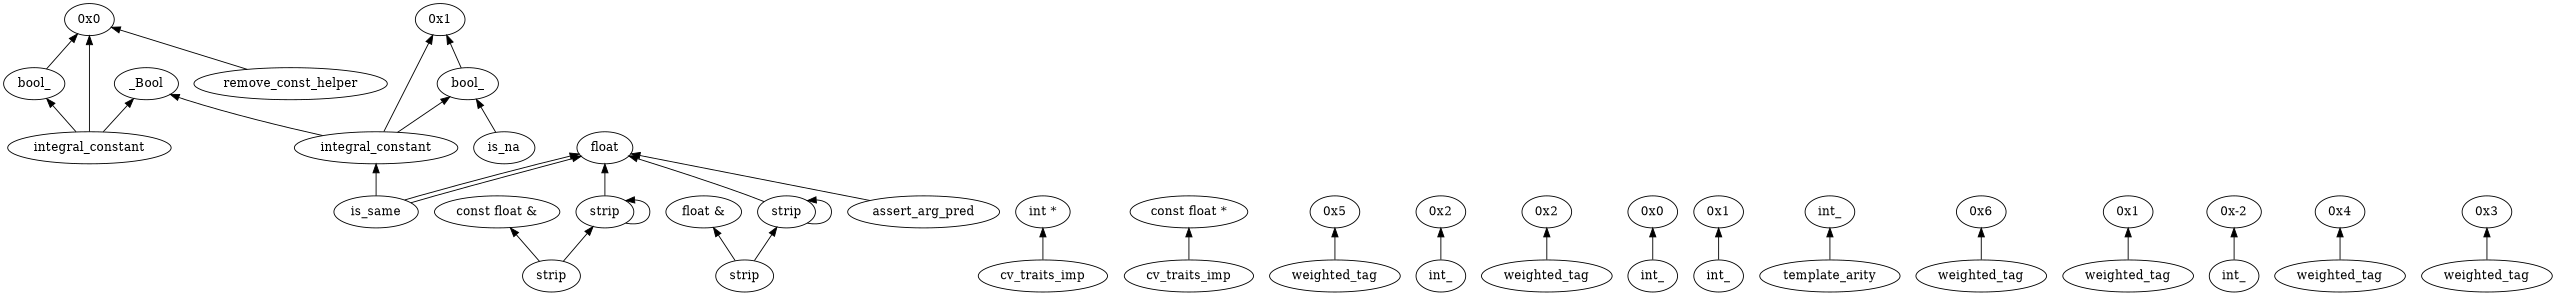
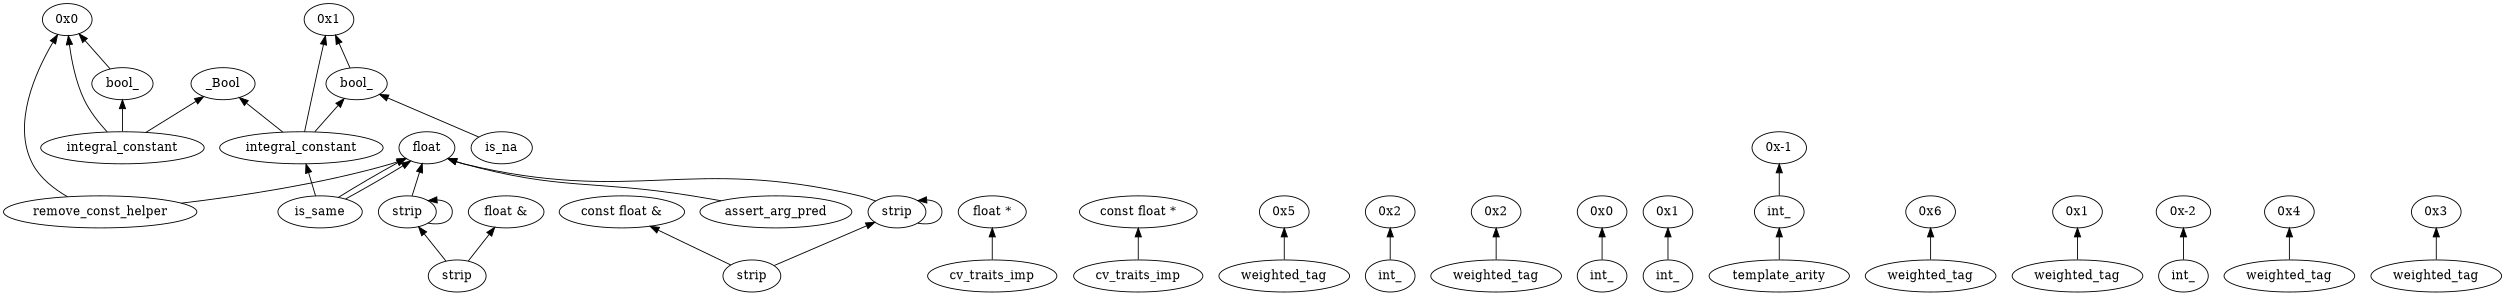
node "0x-1": added
edge "remove_const_helper" -> "float": added
node "int *": label "int *" -> "float *"
